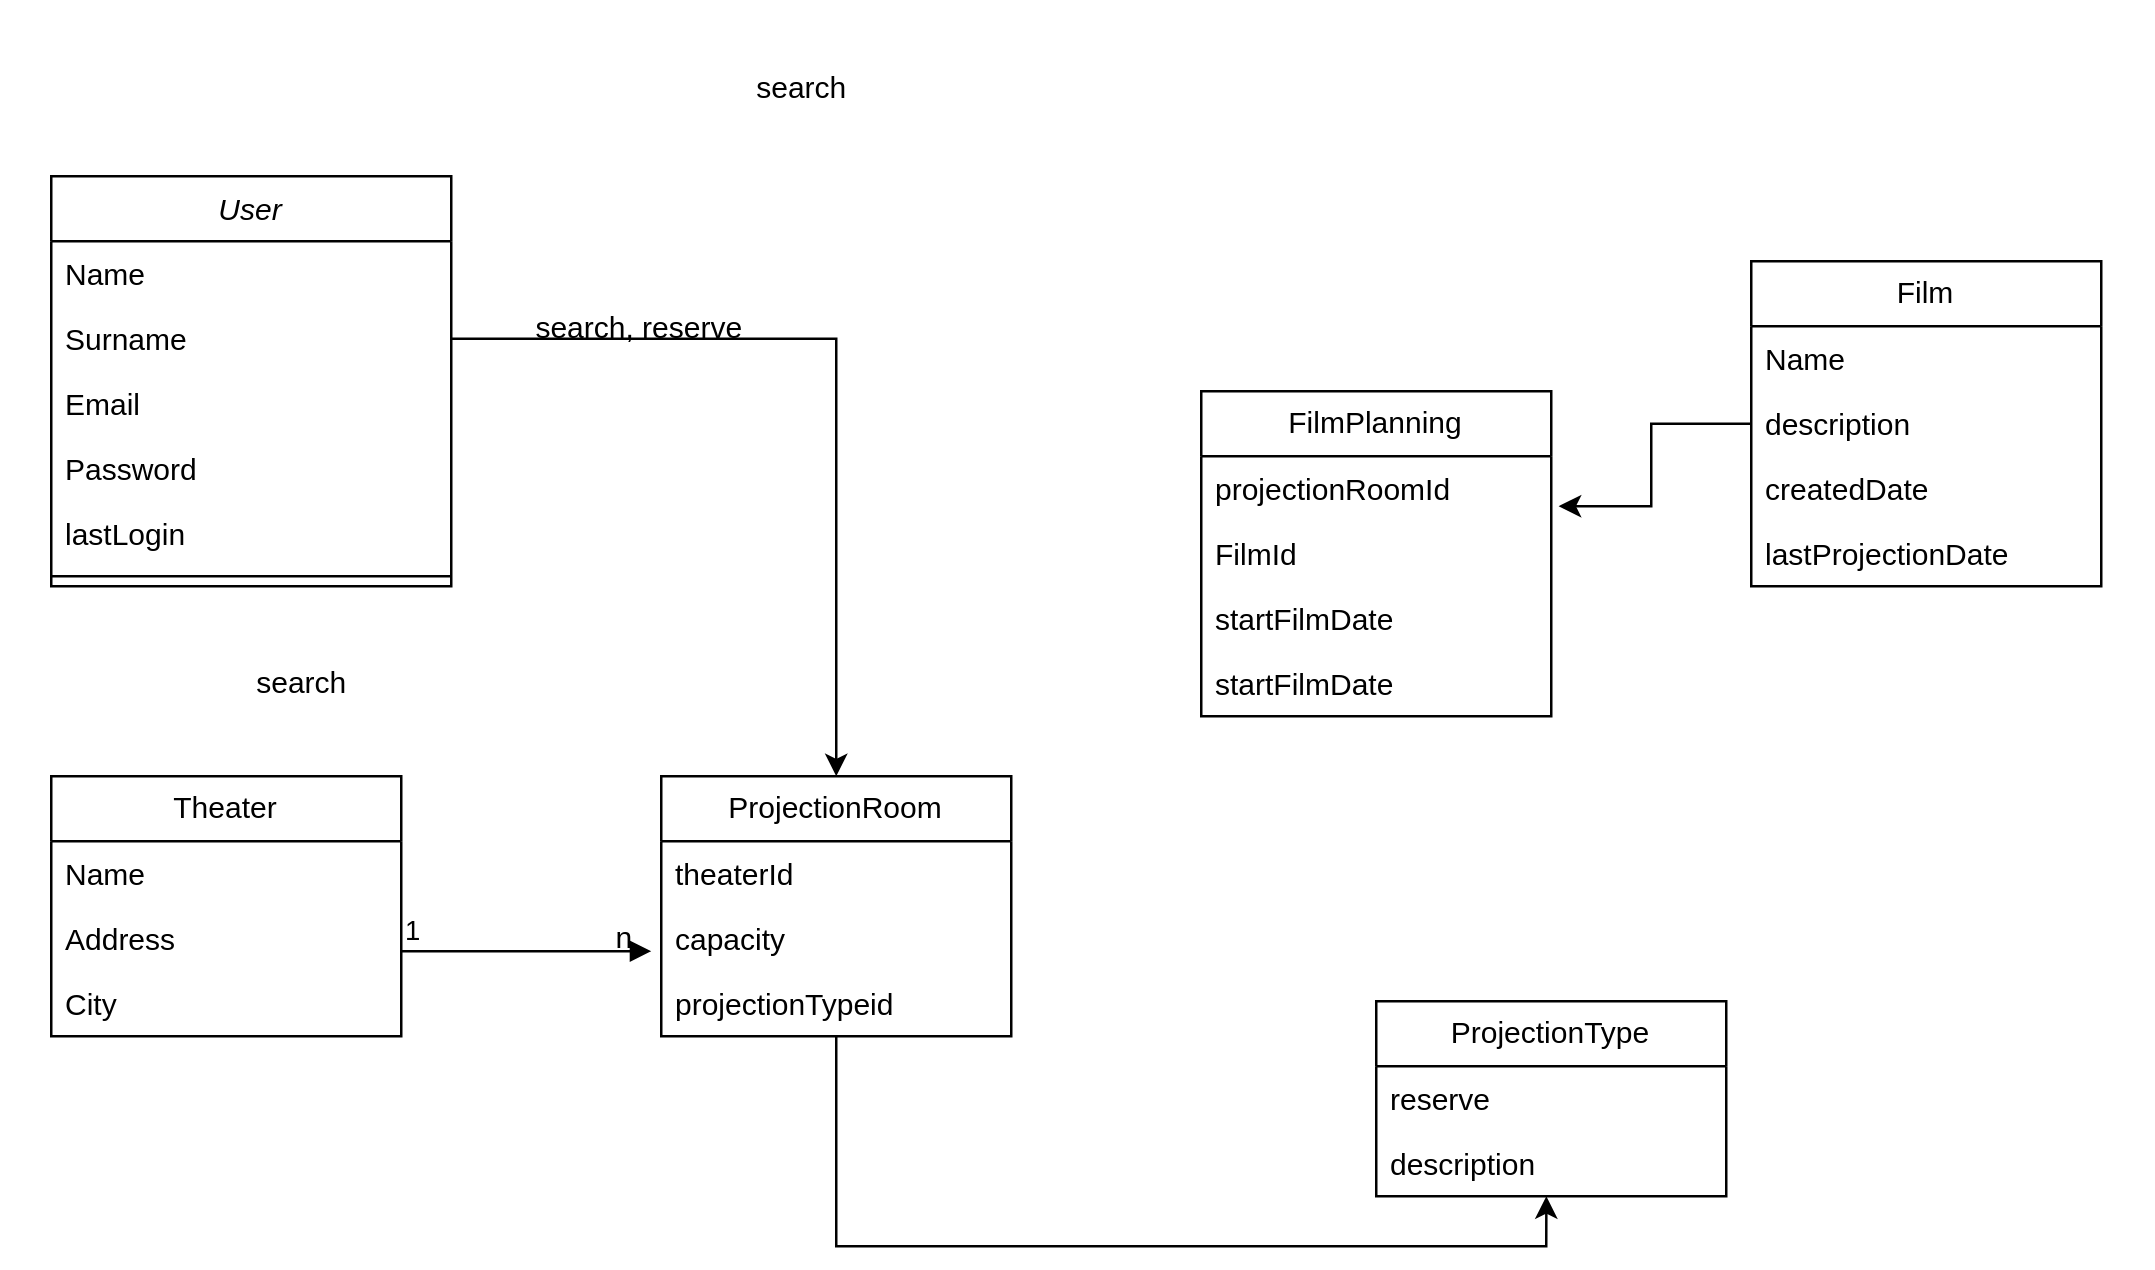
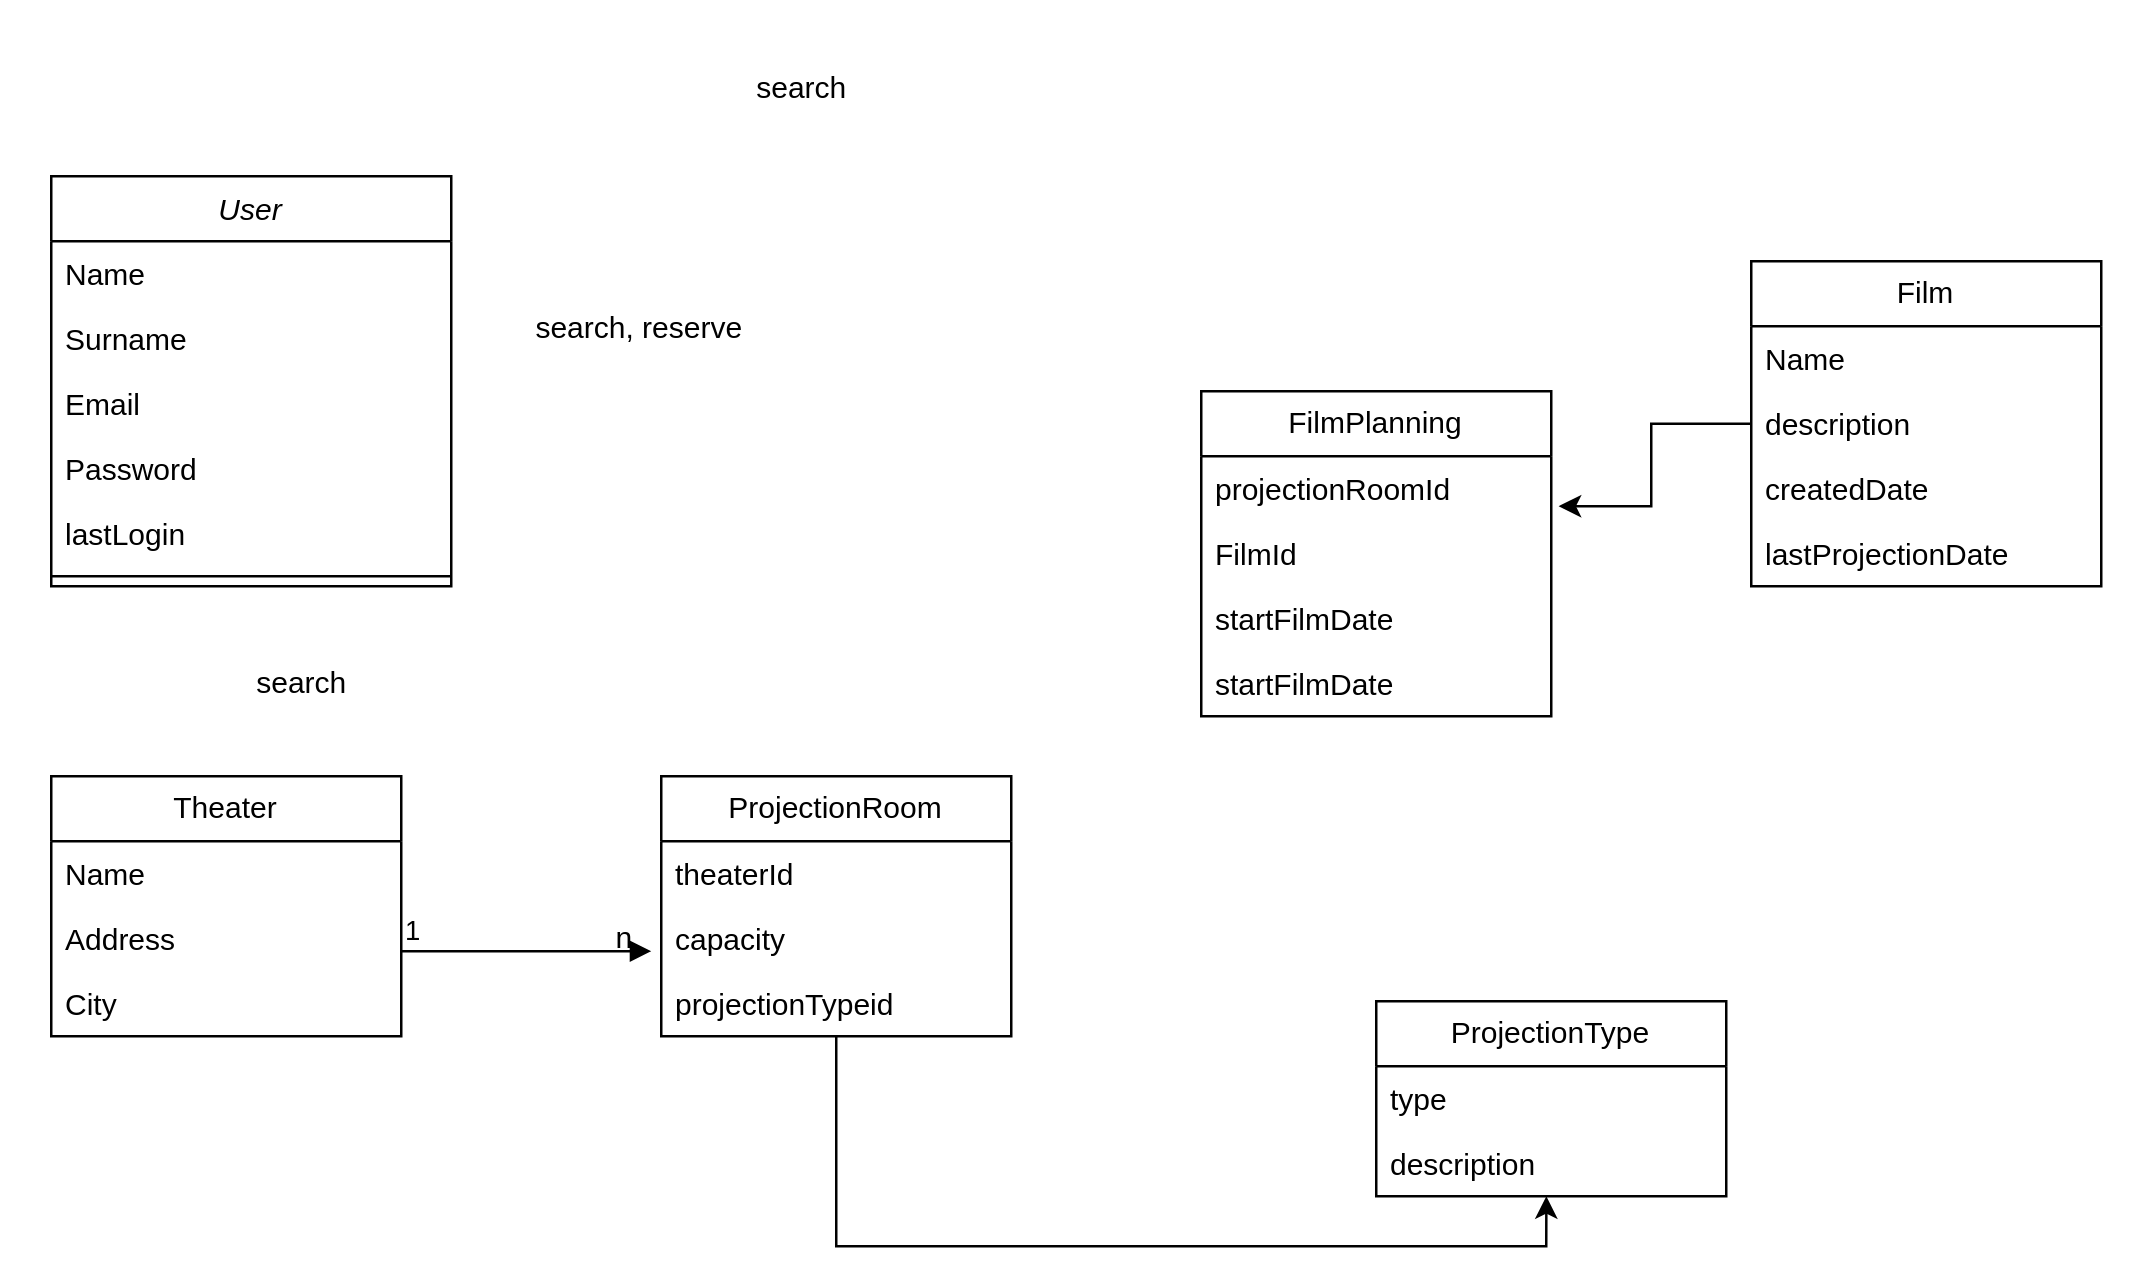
edge "Surname" -> "ProjectionRoom": removed
node "reserve": label "reserve" -> "type"
